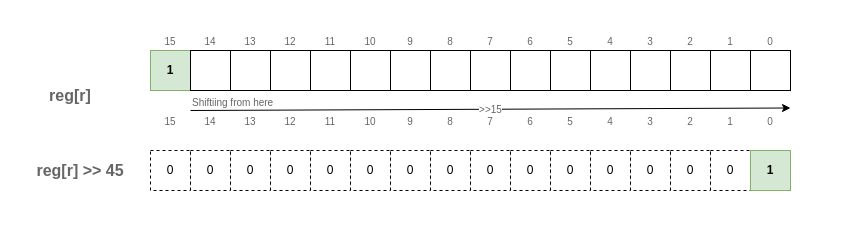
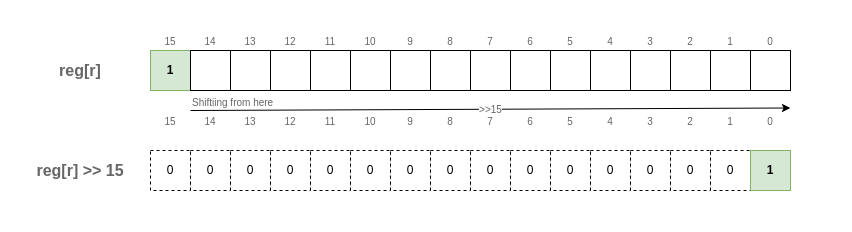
node "reg[r]": moved (71, 96) -> (81, 71)
node "reg[r] >> 45": label "reg[r] >> 45" -> "reg[r] >> 15"
